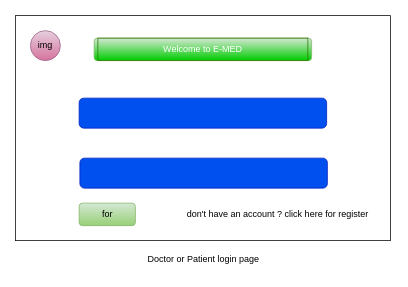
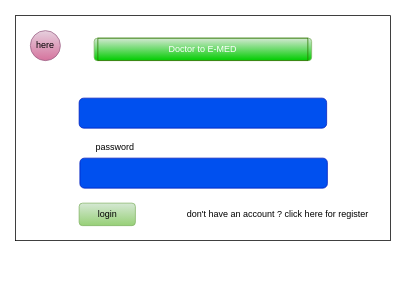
node "img": label "img" -> "here"
node "Welcome to E-MED": label "Welcome to E-MED" -> "Doctor to E-MED"
node "password": added
node "for": label "for" -> "login"
node "Doctor or Patient login page": removed
